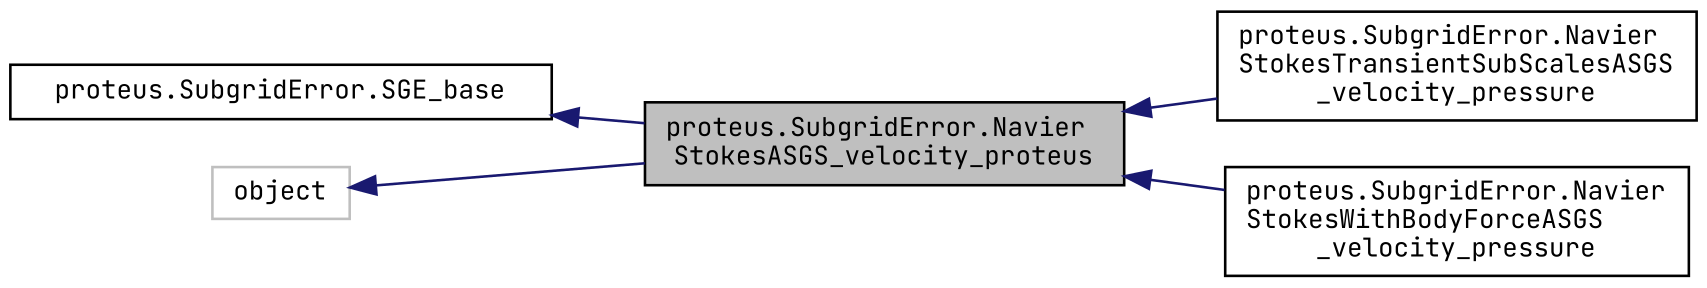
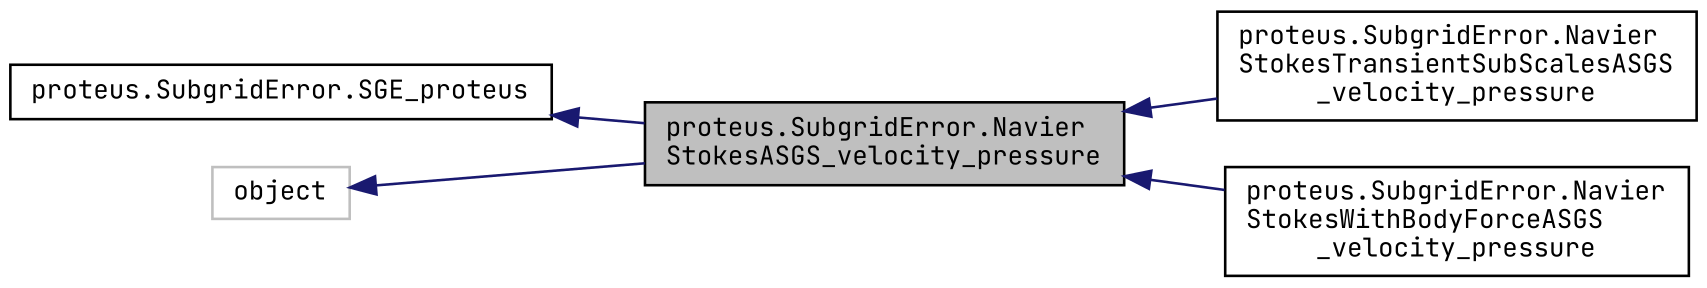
node "proteus.SubgridError.SGE_base": label "proteus.SubgridError.SGE_base" -> "proteus.SubgridError.SGE_proteus"
node "proteus.SubgridError.Navier StokesASGS_velocity_proteus": label "proteus.SubgridError.Navier StokesASGS_velocity_proteus" -> "proteus.SubgridError.Navier StokesASGS_velocity_pressure"
